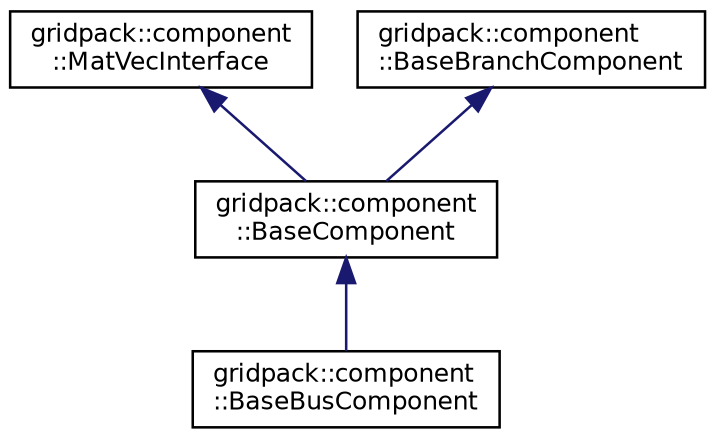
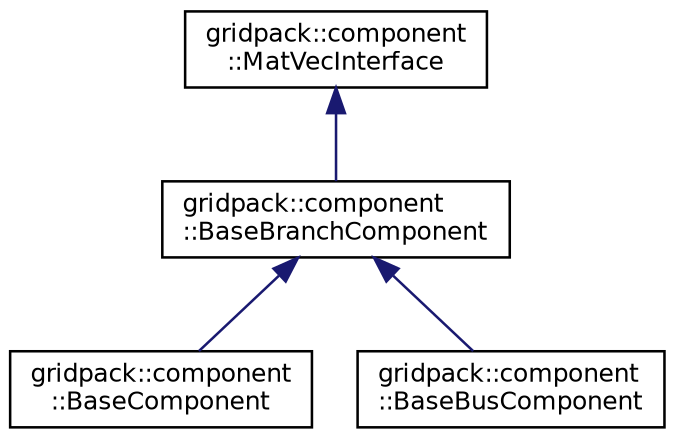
edge "gridpack::component ::BaseComponent" -> "gridpack::component ::MatVecInterface": now "gridpack::component ::BaseBranchComponent" -> "gridpack::component ::MatVecInterface"
edge "gridpack::component ::BaseBusComponent" -> "gridpack::component ::BaseComponent": now "gridpack::component ::BaseBusComponent" -> "gridpack::component ::BaseBranchComponent"
